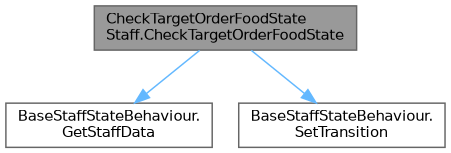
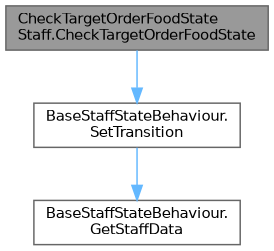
edge "CheckTargetOrderFoodState Staff.CheckTargetOrderFoodState" -> "BaseStaffStateBehaviour. GetStaffData": now "BaseStaffStateBehaviour. SetTransition" -> "BaseStaffStateBehaviour. GetStaffData"
